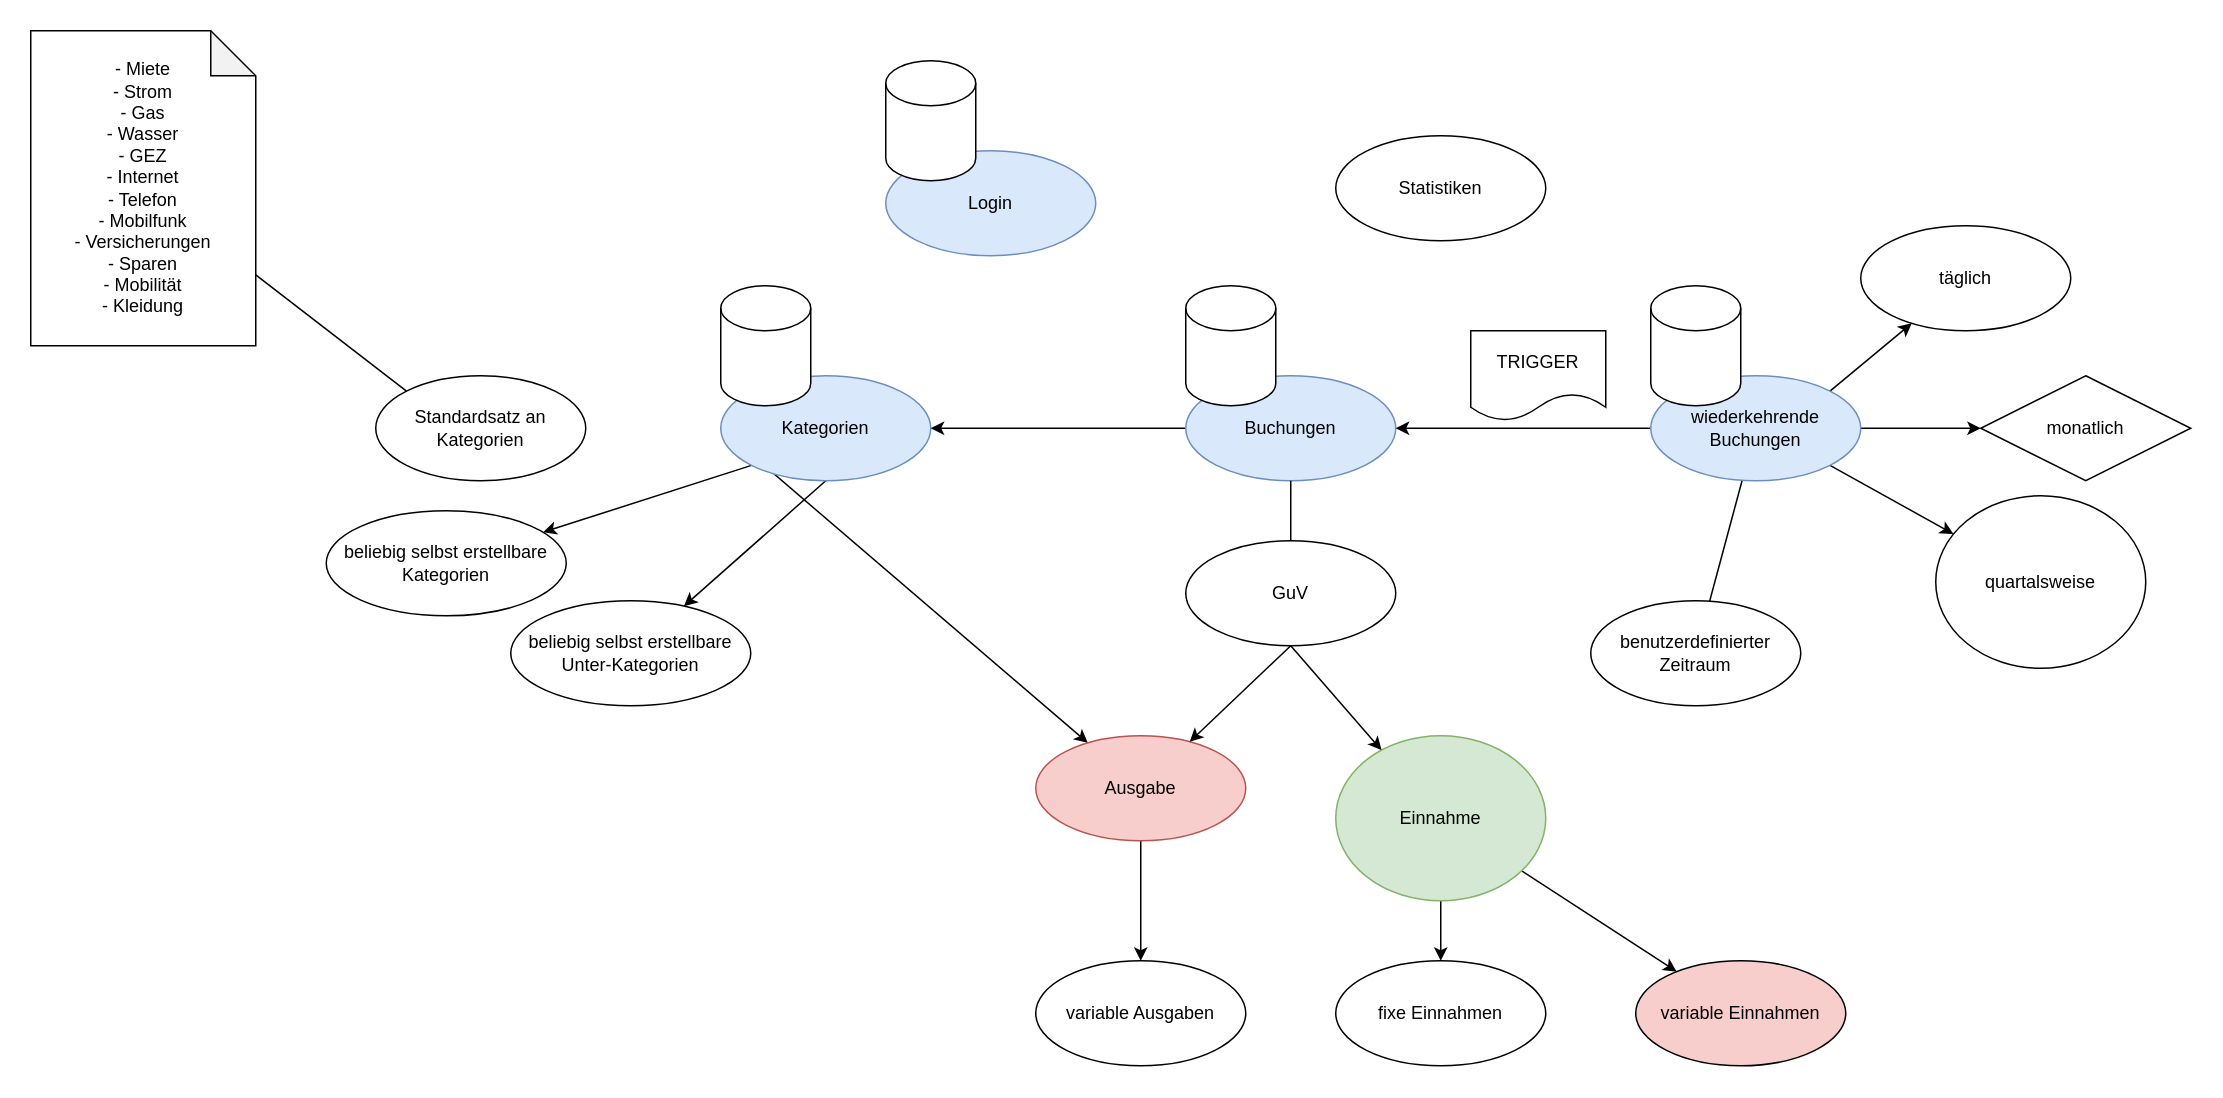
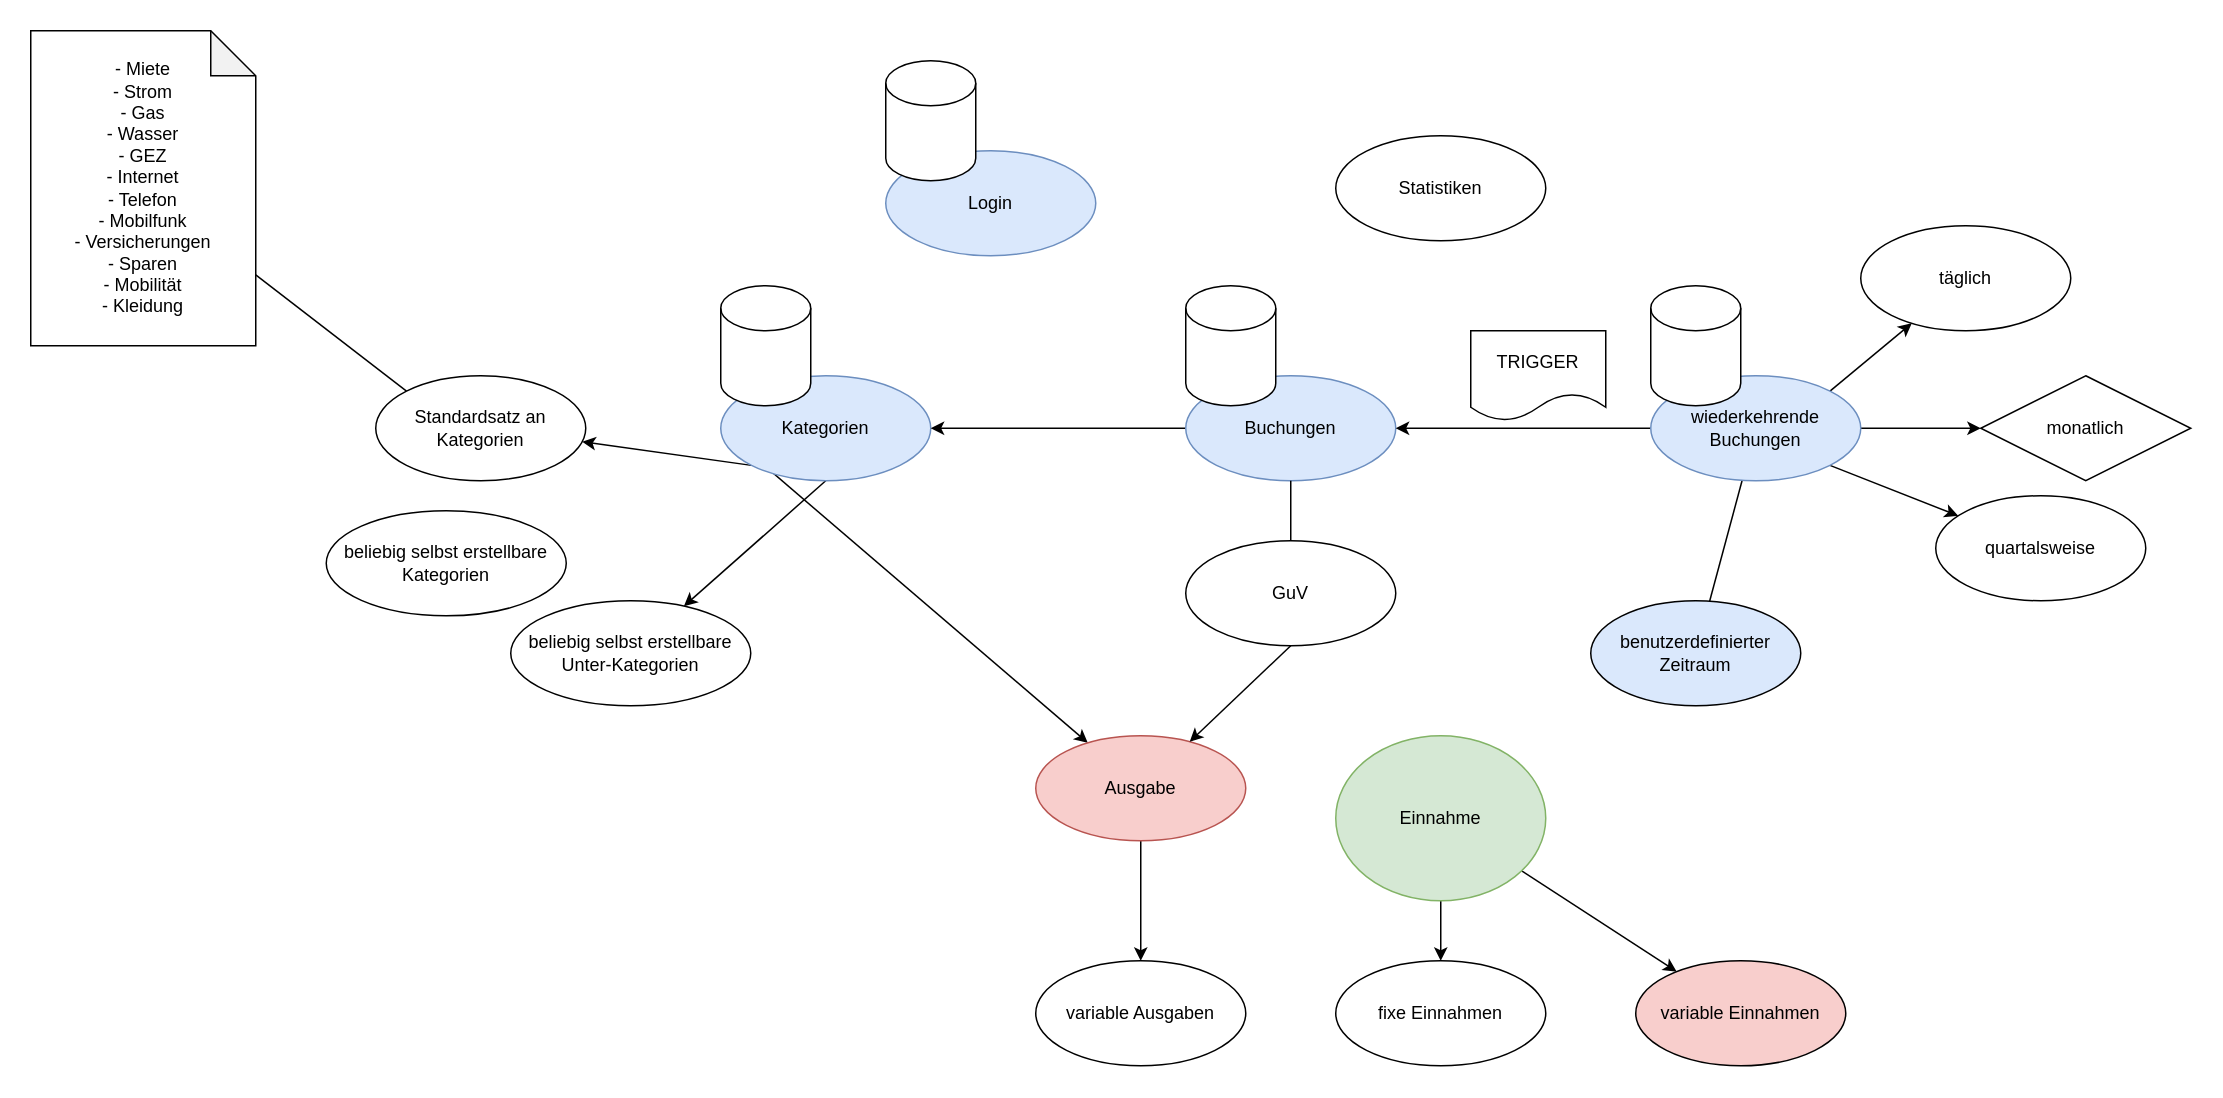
edge "Kategorien" -> "beliebig selbst erstellbare Kategorien": now "Kategorien" -> "Standardsatz an Kategorien"
node "quartalsweise": size 210x173 -> 210x105
node "benutzerdefinierter Zeitraum": fillcolor #ffffff -> #dae8fc
edge "GuV" -> "Einnahme": removed
